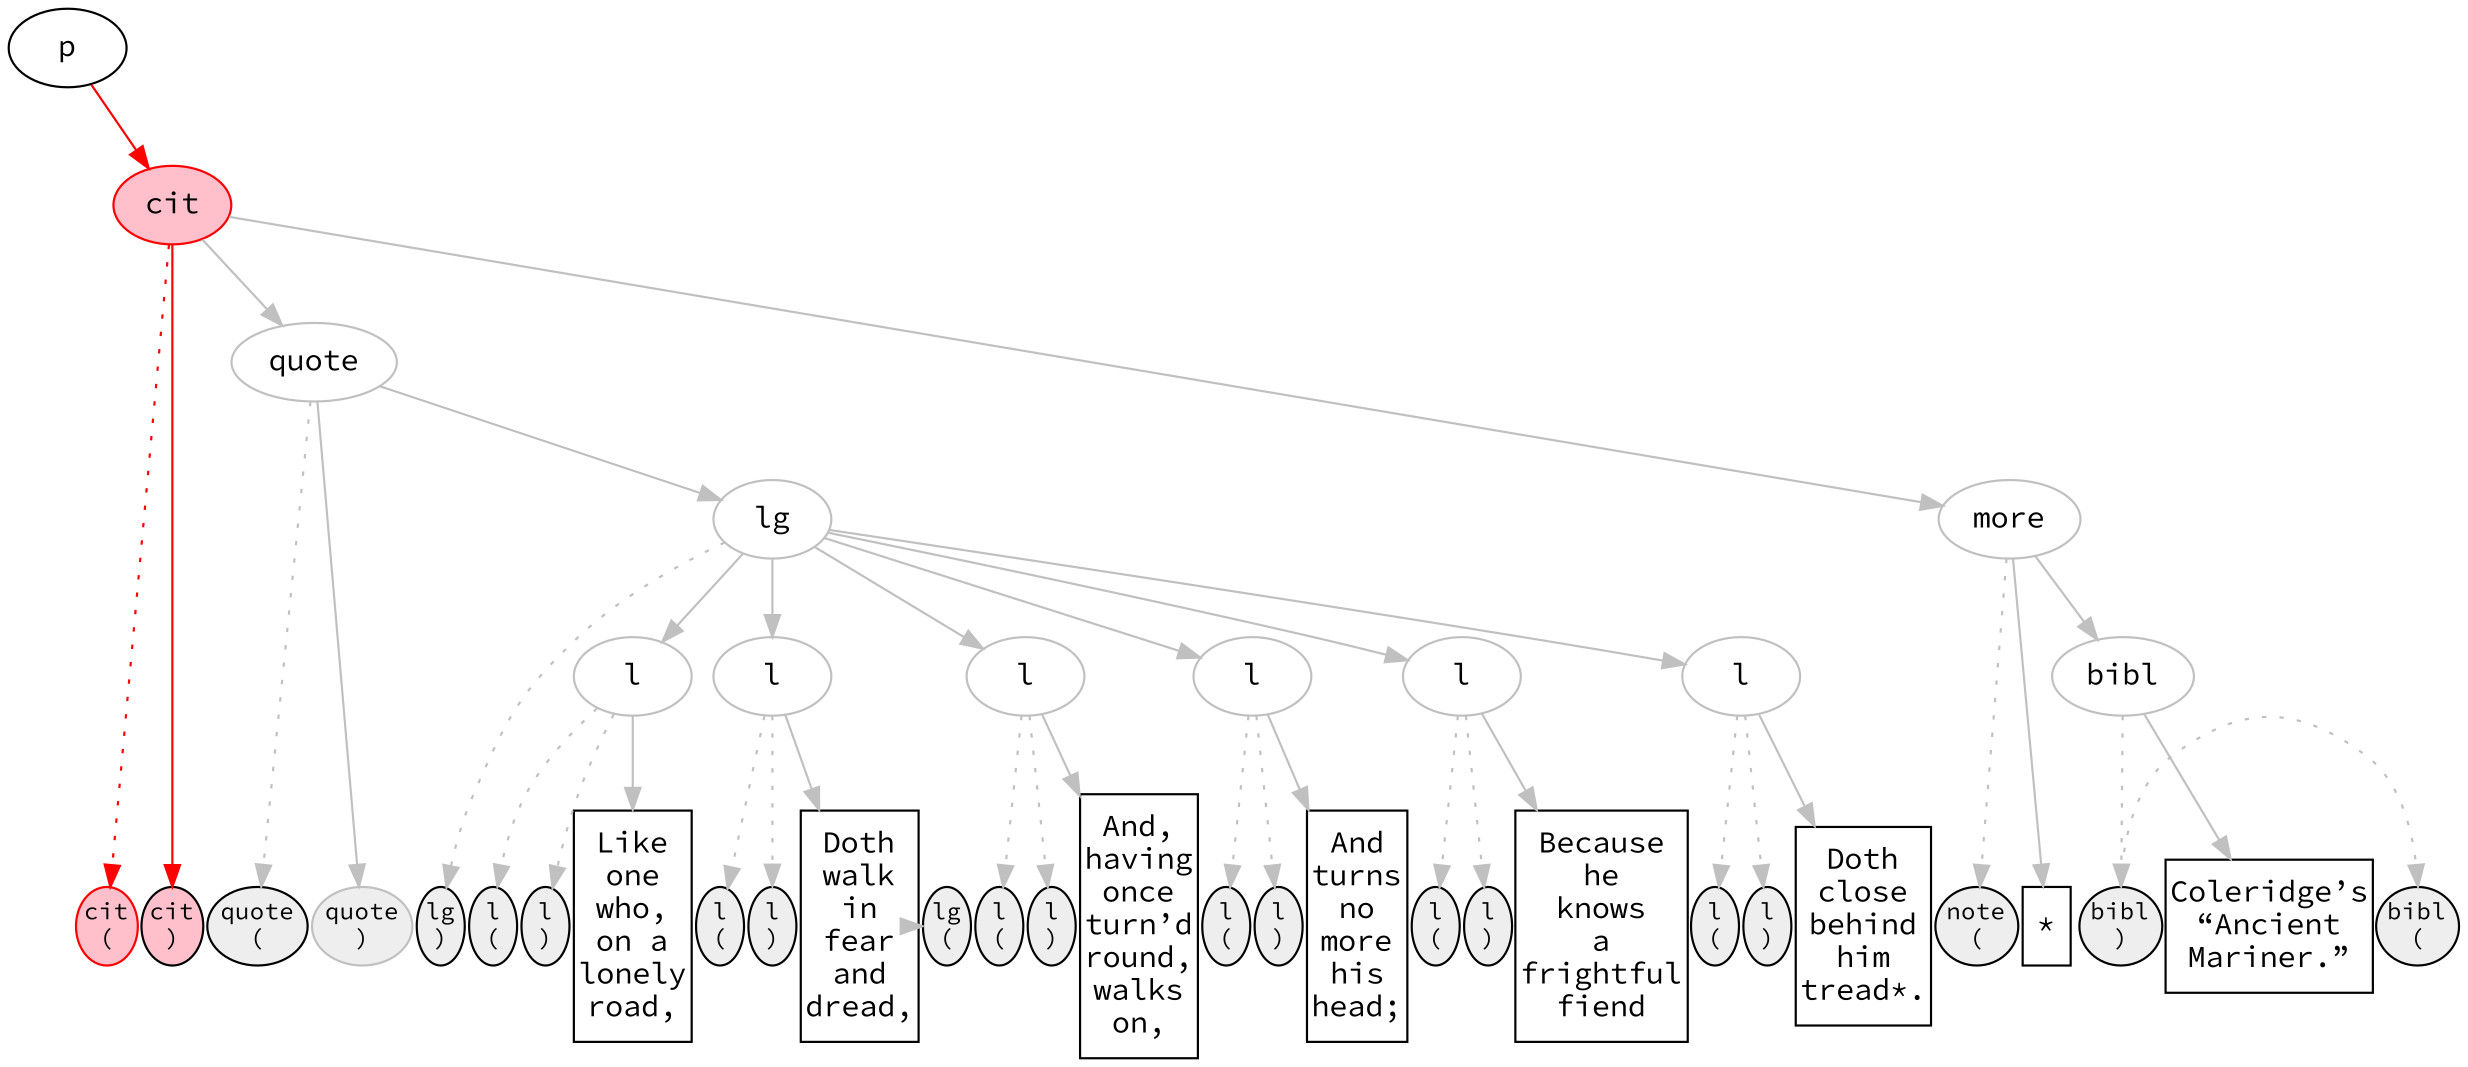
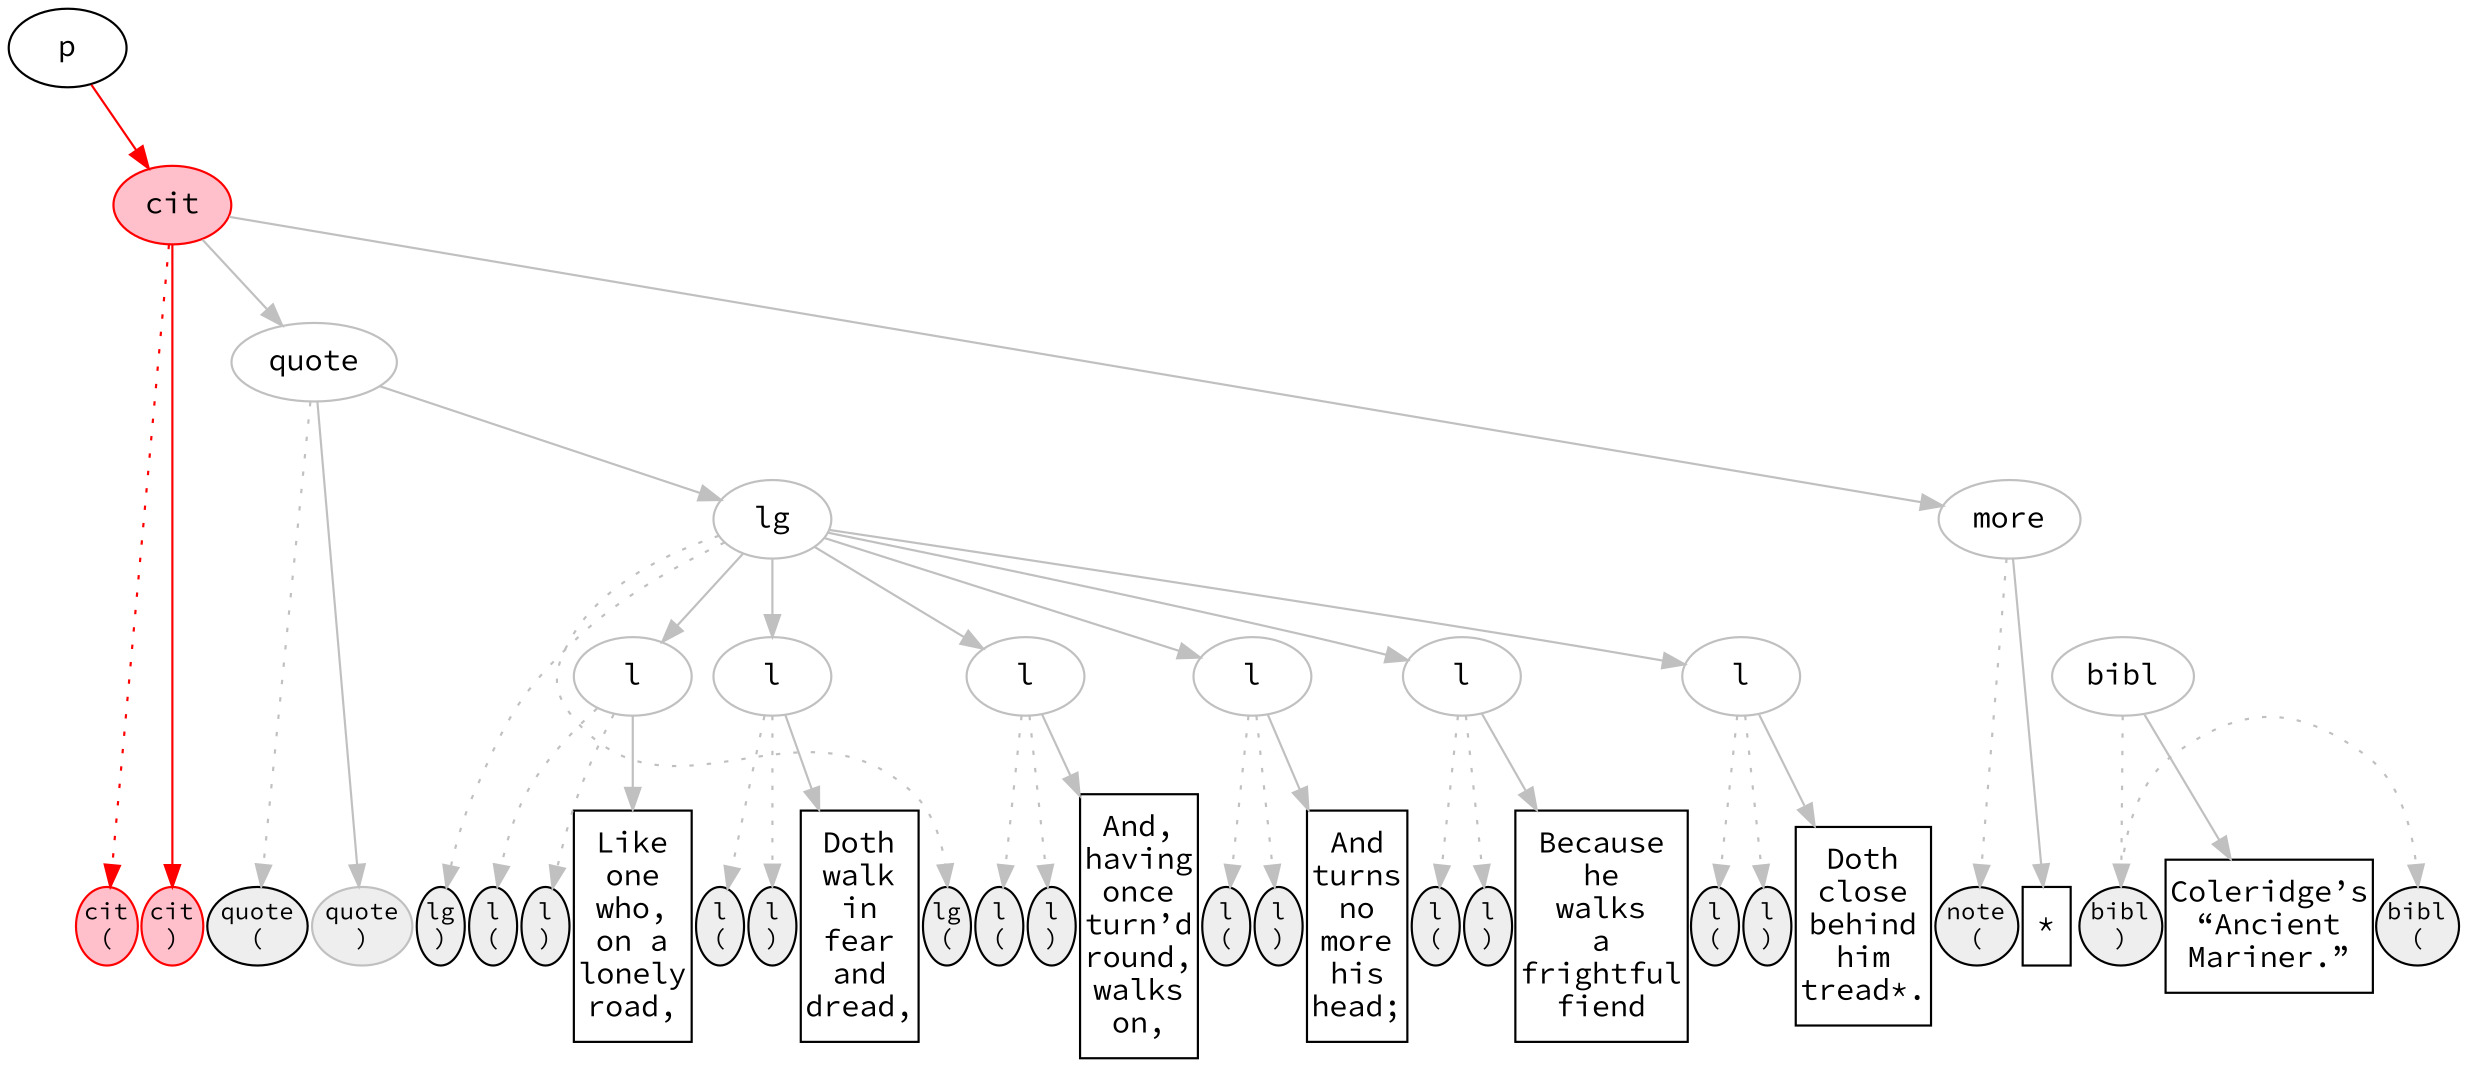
edge "more" -> "bibl": removed
node "cit )": color black -> red
edge "Doth walk in fear and dread," -> "lg (": now "lg" -> "lg ("
node "Because he knows a frightful fiend": label "Because he knows a frightful fiend" -> "Because he walks a frightful fiend"
